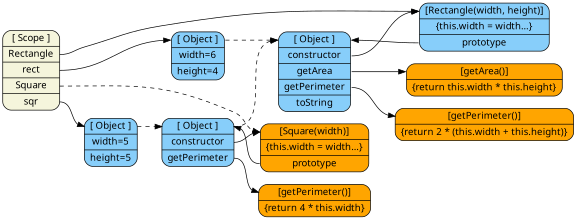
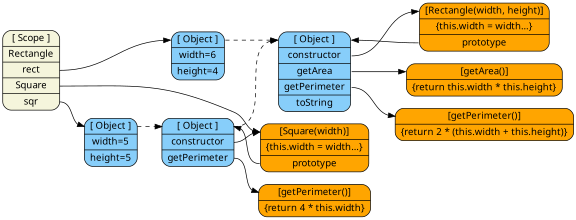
edge "[ Scope ]" -> "[Rectangle(width, height)]": removed
node "[Rectangle(width, height)]": fillcolor lightskyblue -> orange
edge "[ Scope ]" -> "[Square(width)]": style dashed -> solid
